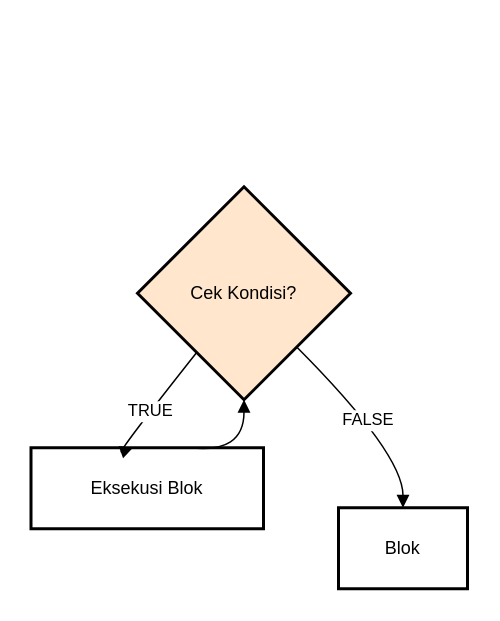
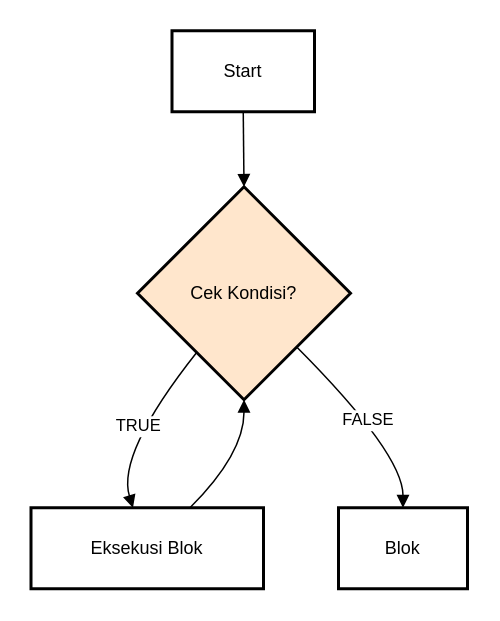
node "Start": added
edge "Start" -> "Cek Kondisi?": added
node "Eksekusi Blok": moved (147, 488) -> (147, 548)
